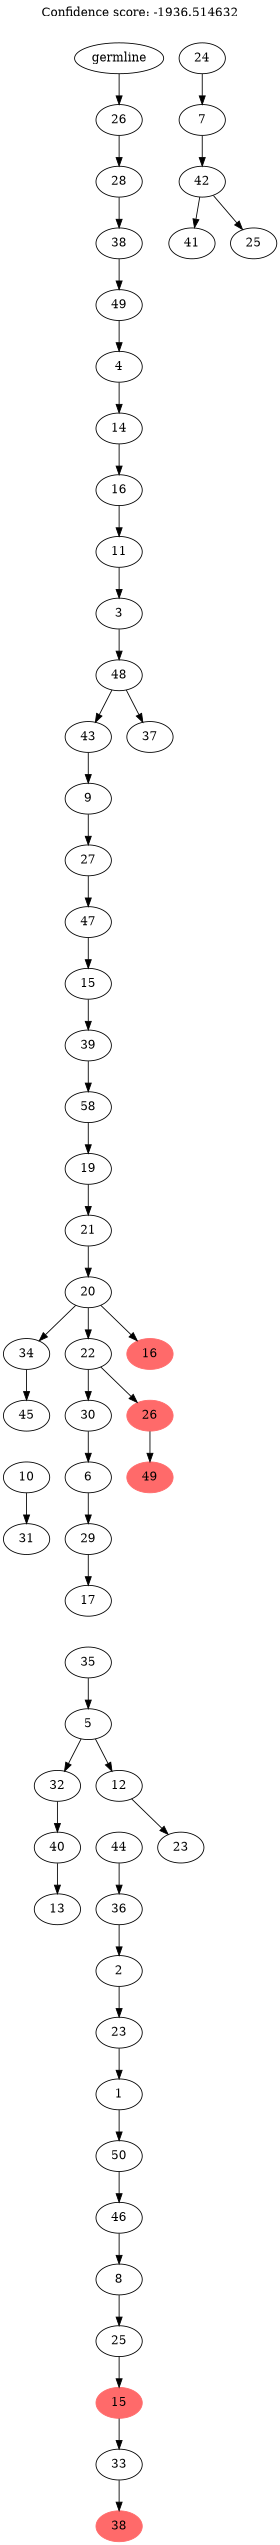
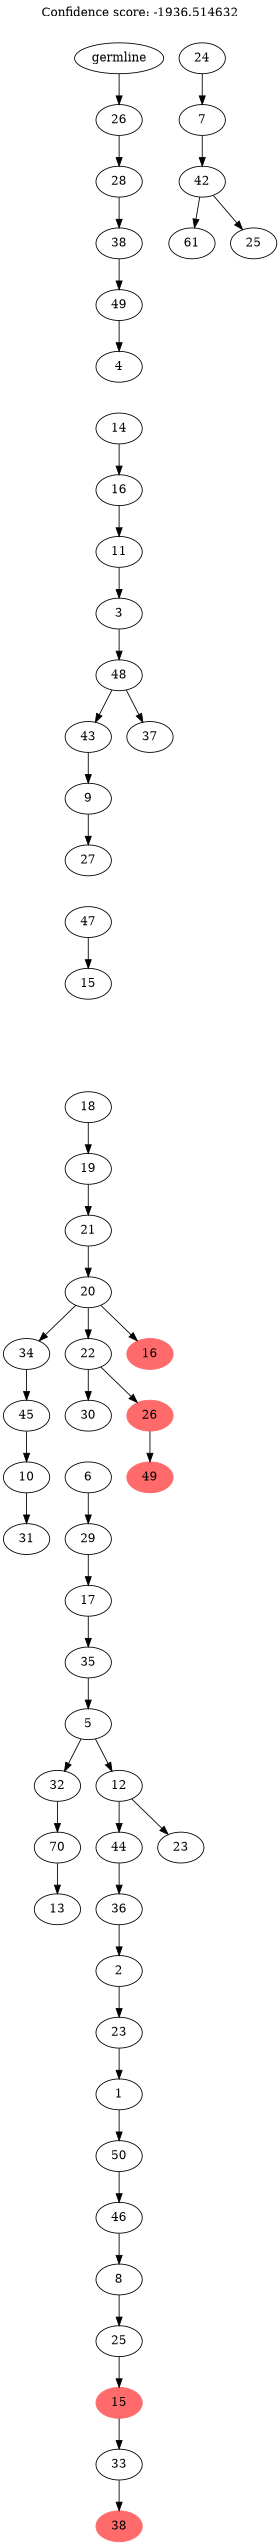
node "41": label "41" -> "61"
edge "4" -> "14": removed
edge "27" -> "47": removed
node "39": removed
node "58": label "58" -> "18"
edge "45" -> "10": added
edge "30" -> "6": removed
edge "17" -> "35": added
edge "12" -> "44": added
node "40": label "40" -> "70"
